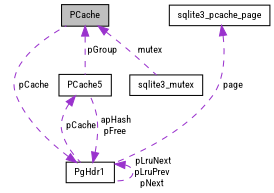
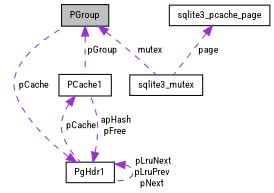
node "PCache": label "PCache" -> "PGroup"
node "PCache5": label "PCache5" -> "PCache1"
edge "PgHdr1" -> "sqlite3_pcache_page": now "sqlite3_mutex" -> "sqlite3_pcache_page"
